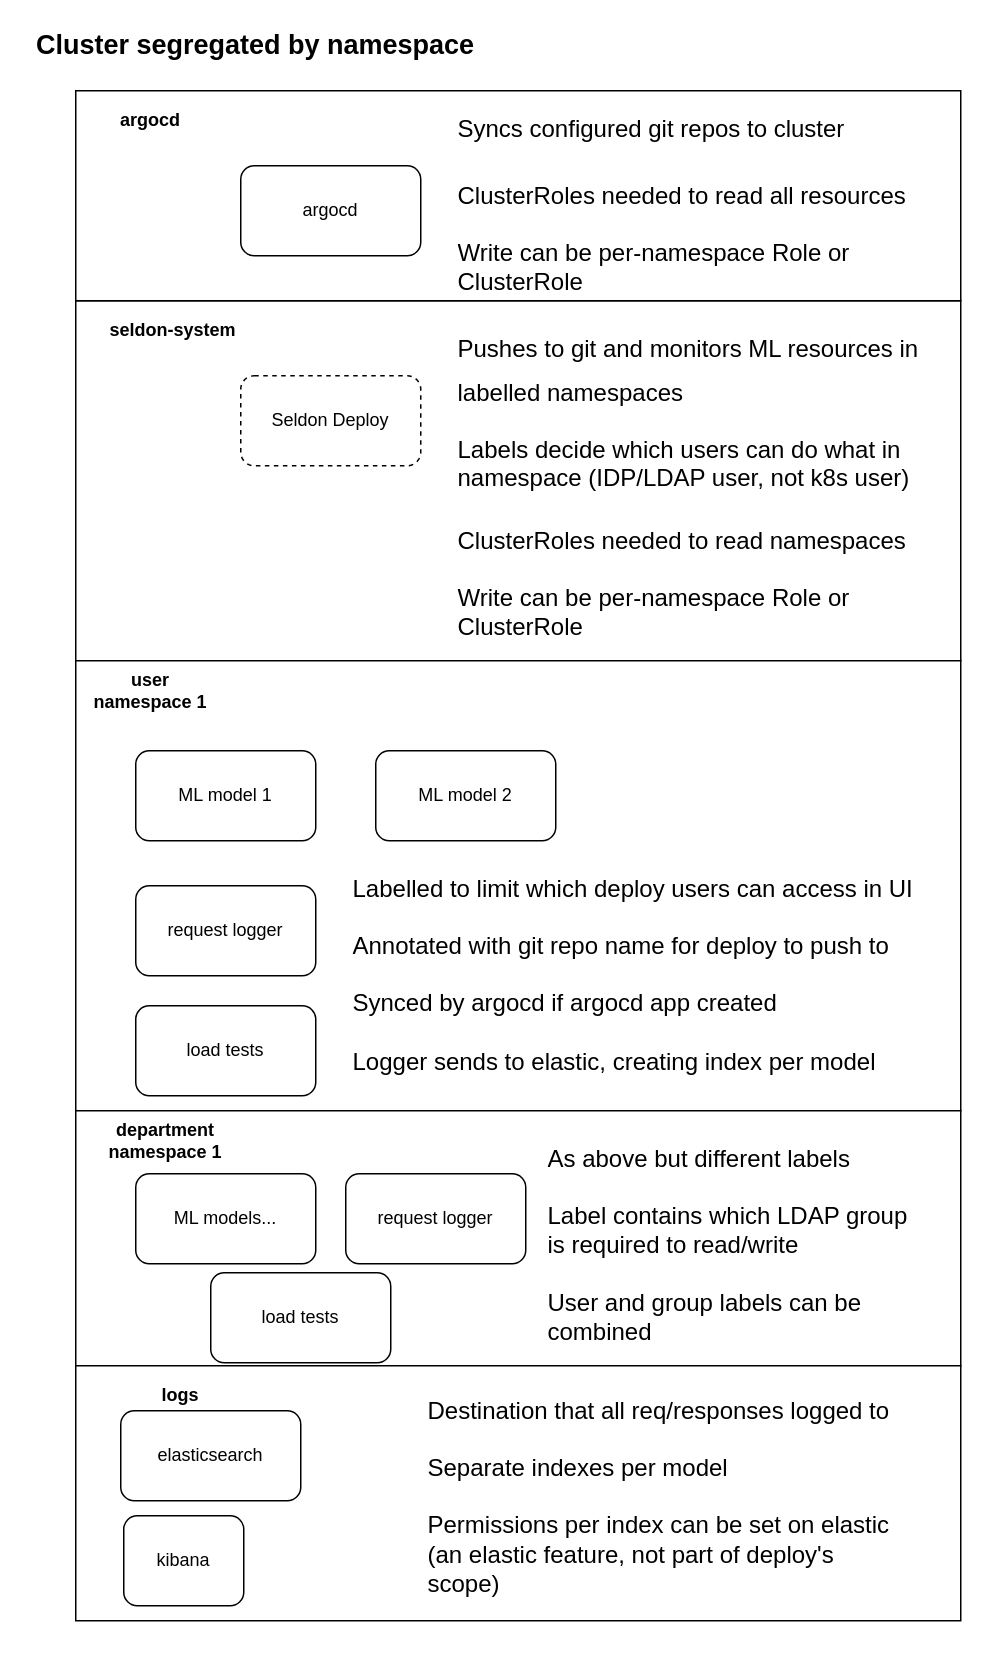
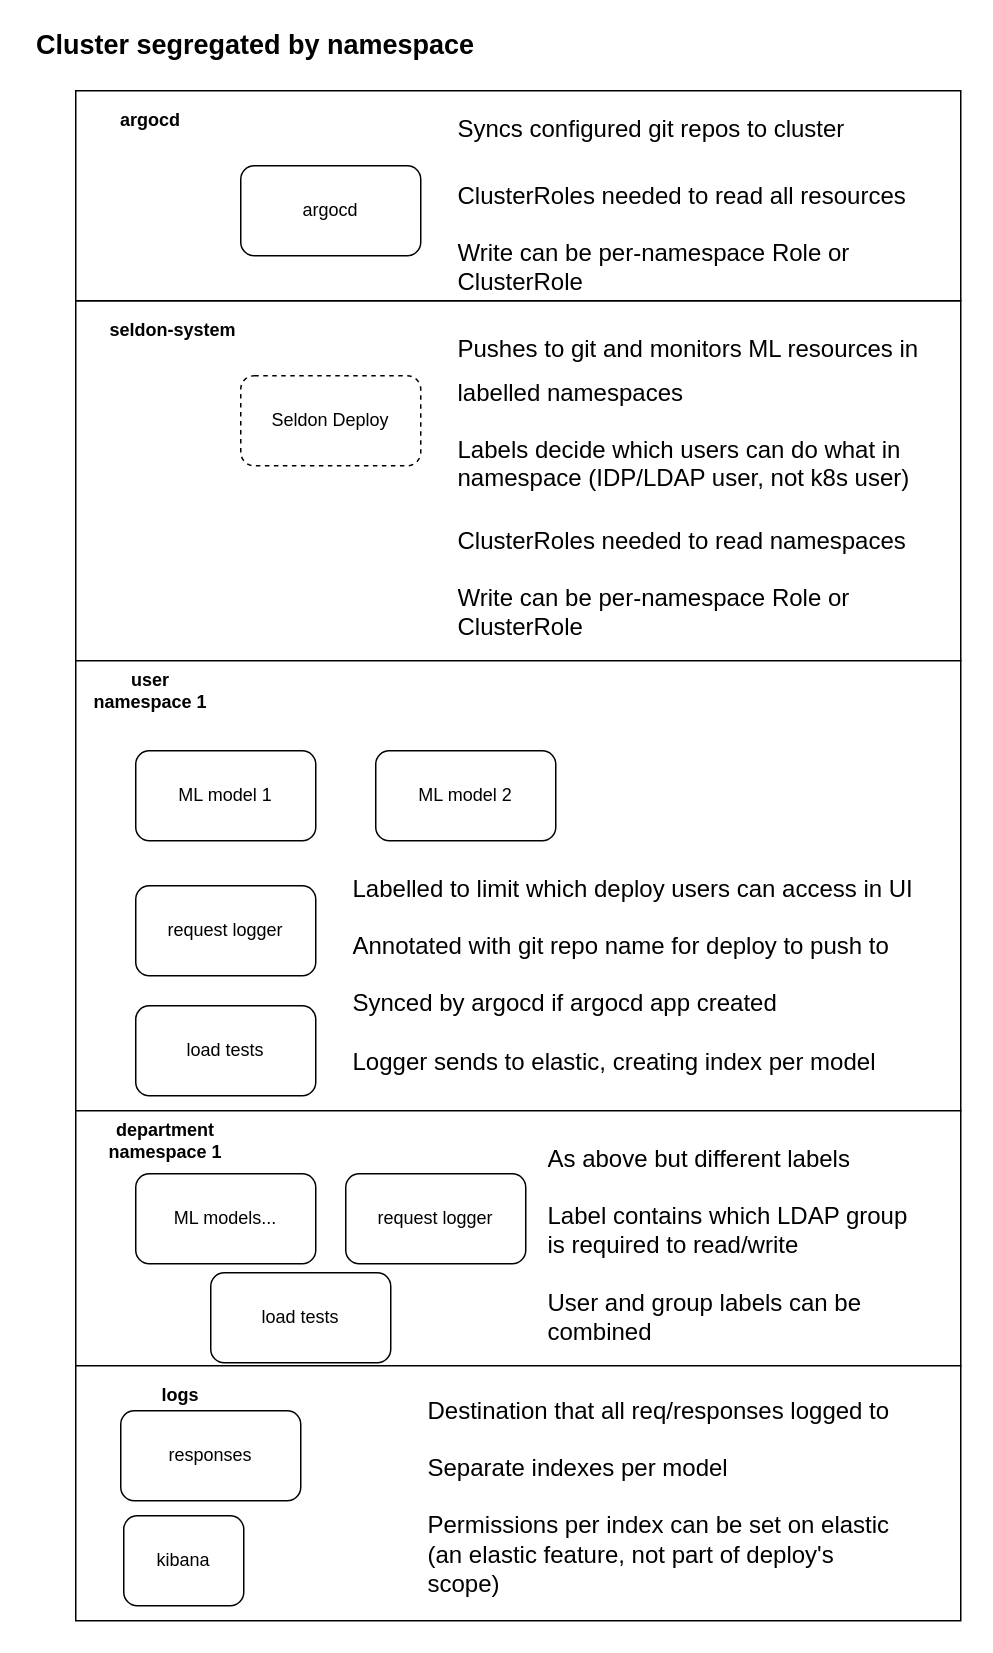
node "elasticsearch": label "elasticsearch" -> "responses"
